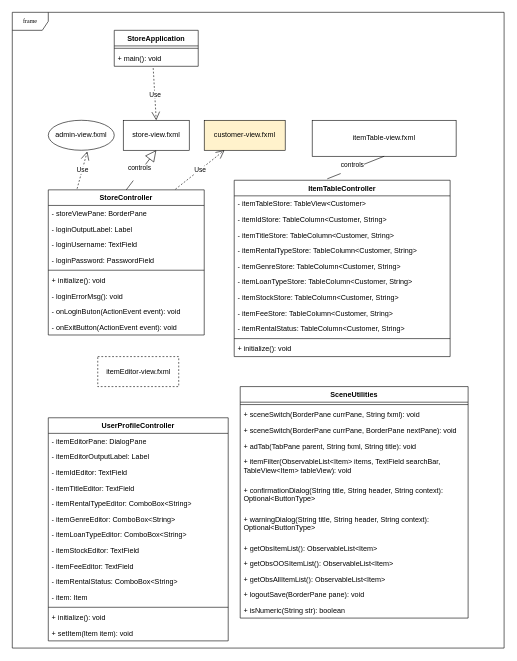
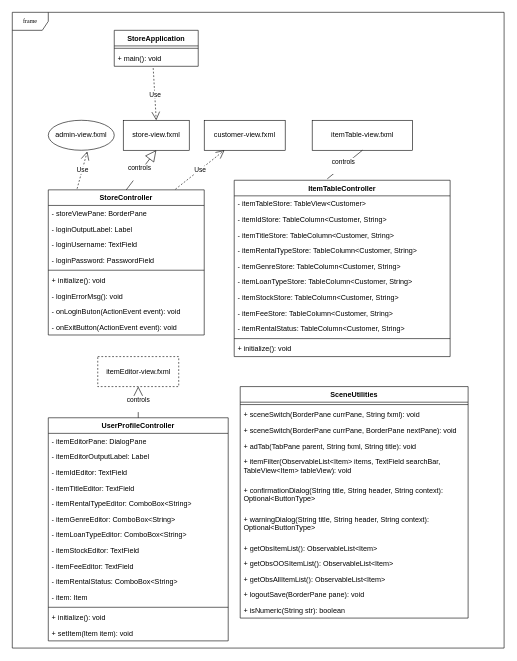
node "customer-view.fxml": fillcolor #fff2cc -> #ffffff
node "itemTable-view.fxml": size 144x36 -> 101x30
edge "UserProfileController" -> "itemEditor-view.fxml": added, label "controls"
